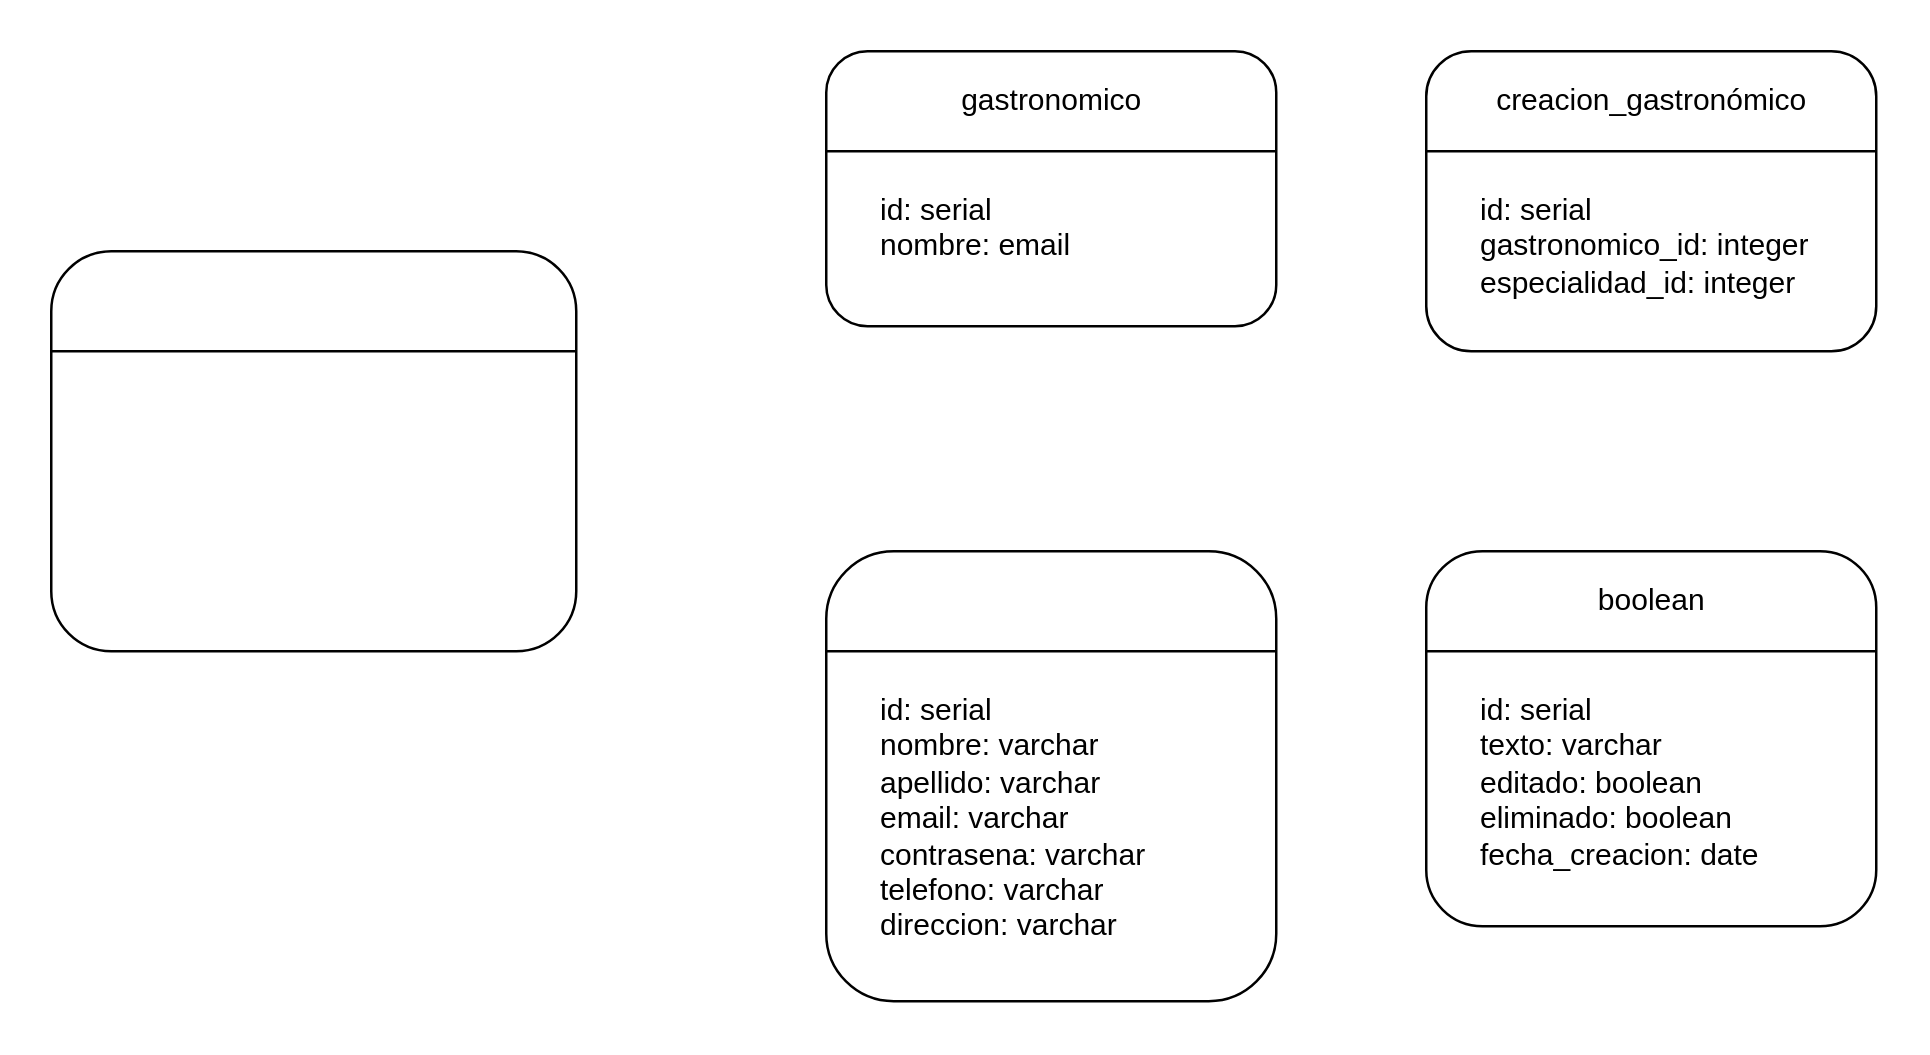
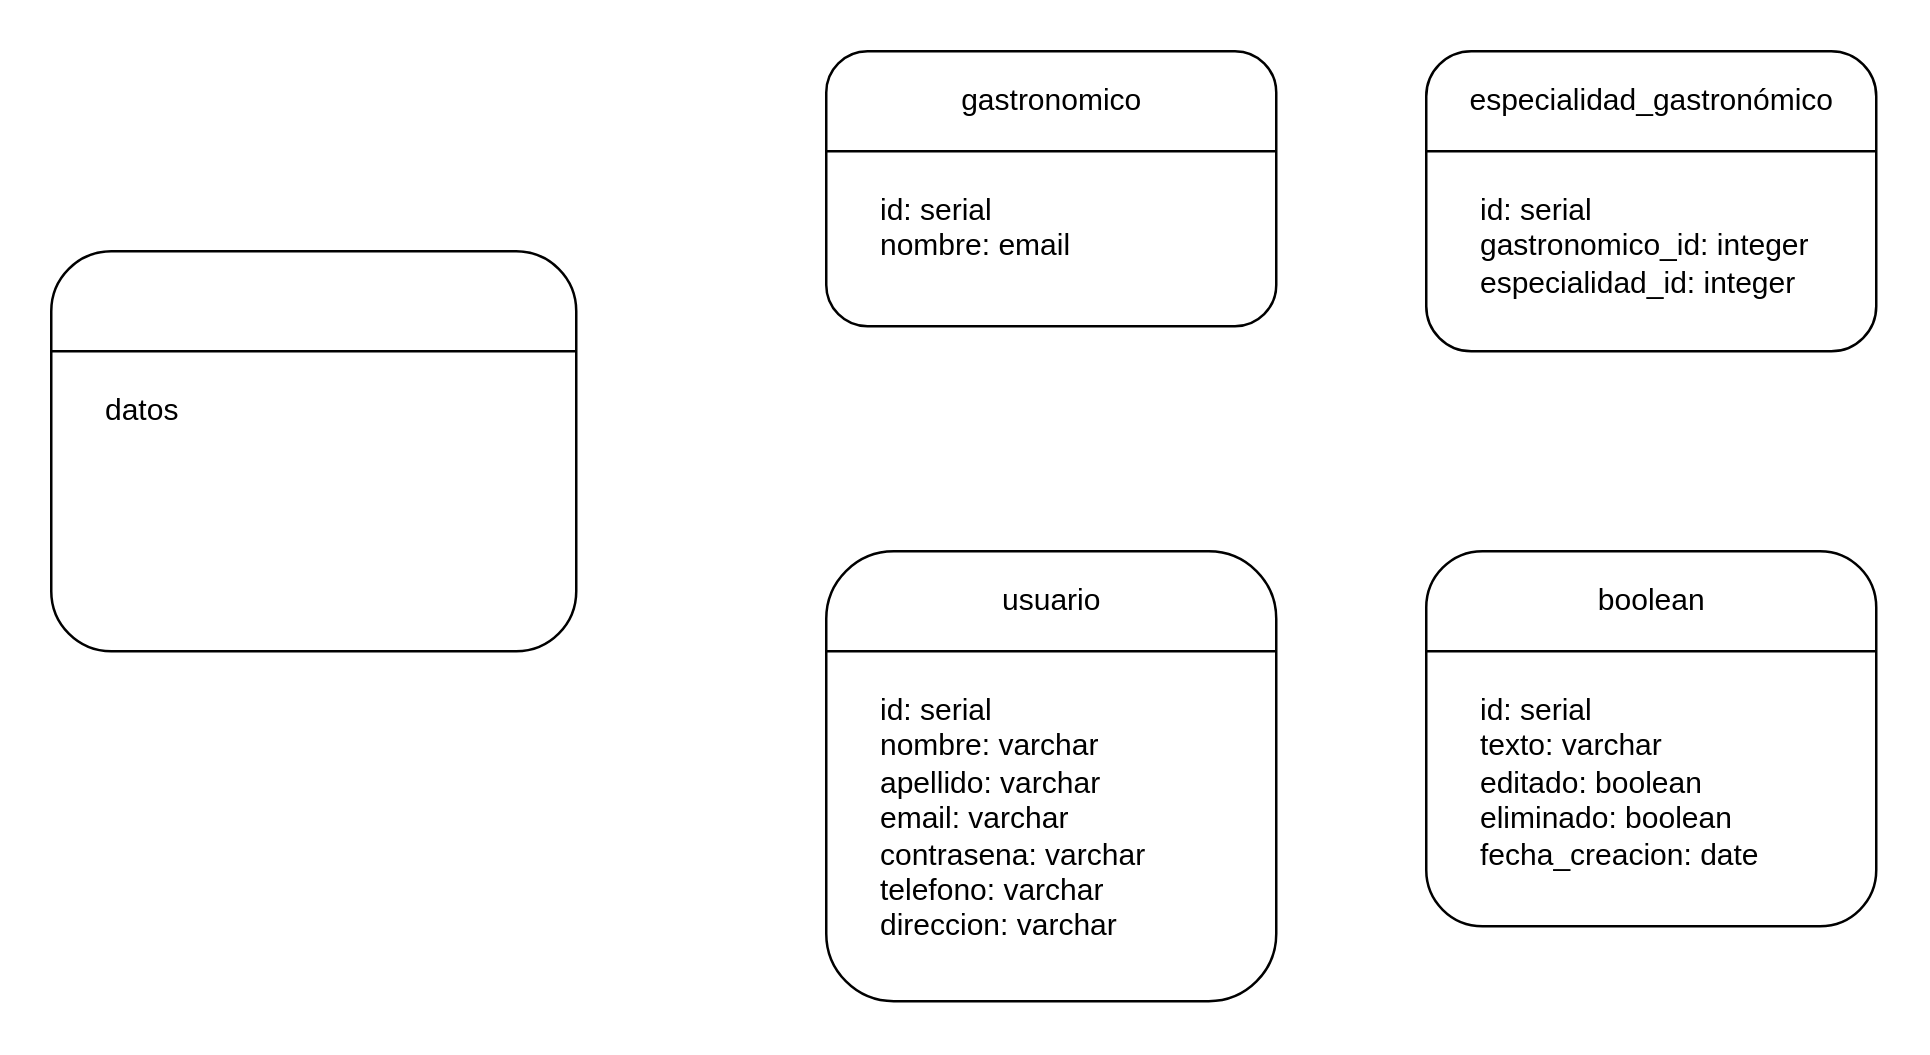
node "creacion_gastronómico": label "creacion_gastronómico" -> "especialidad_gastronómico"
node "datos": added
node "usuario": added
